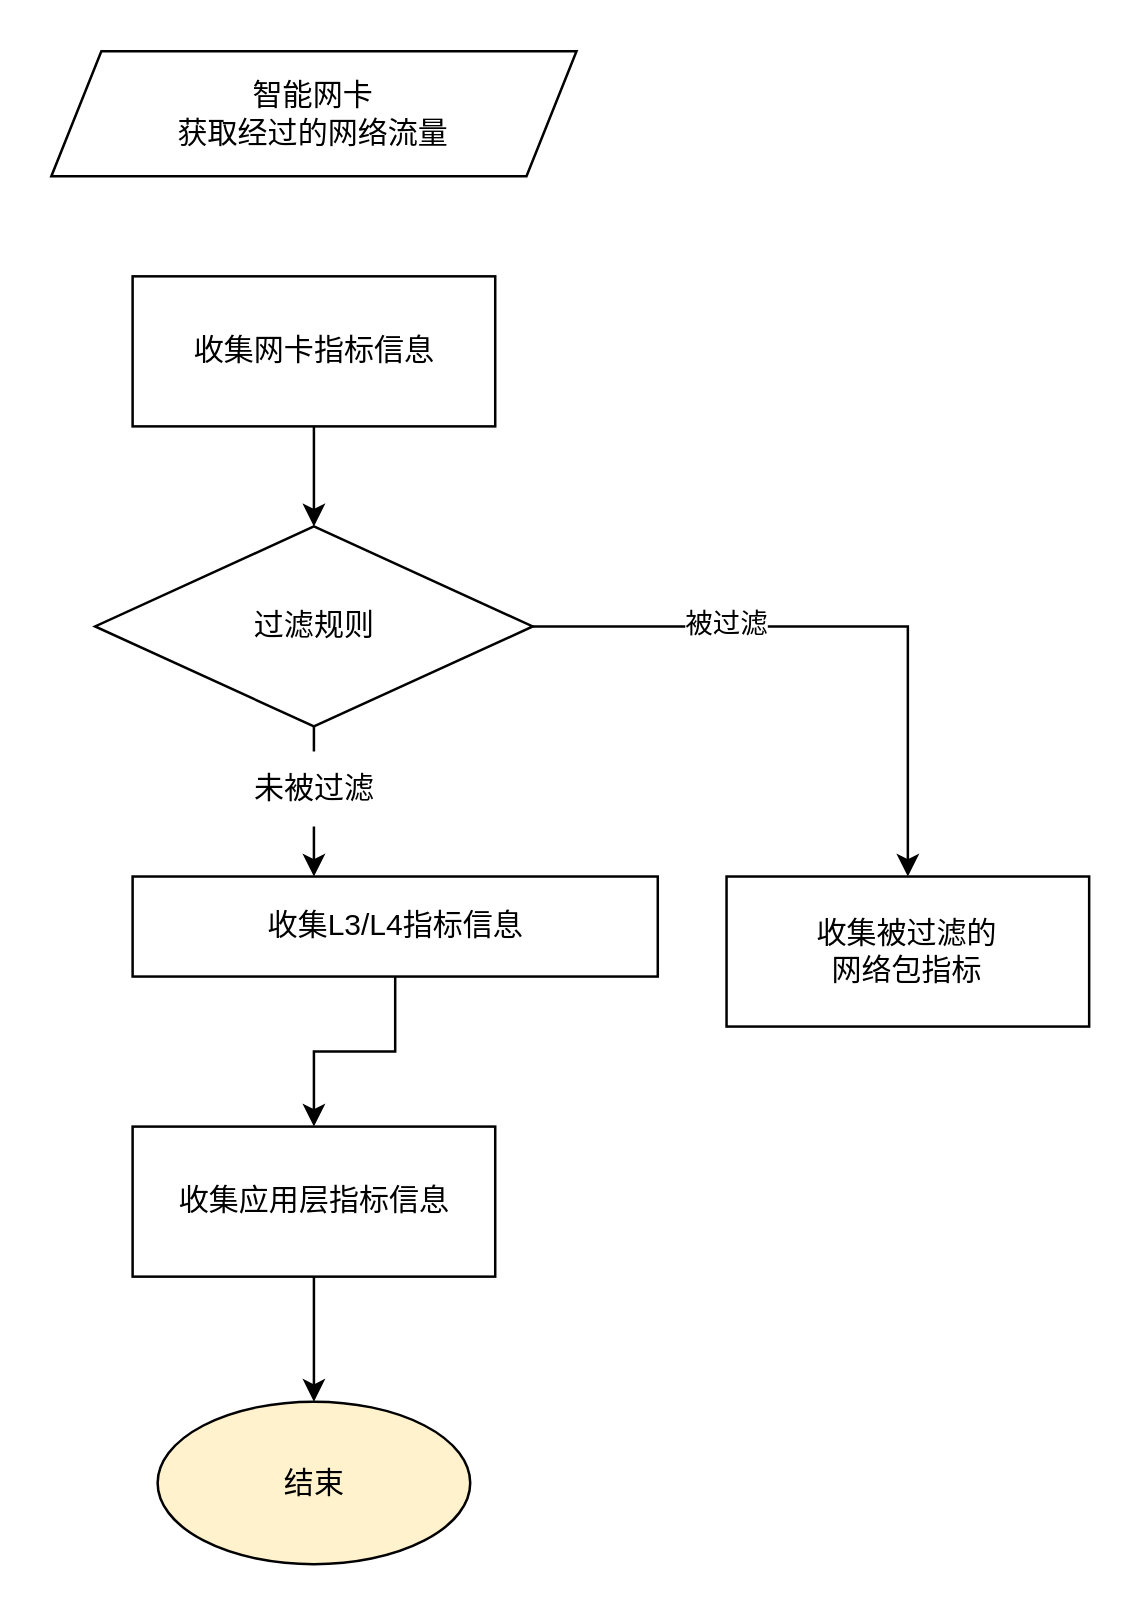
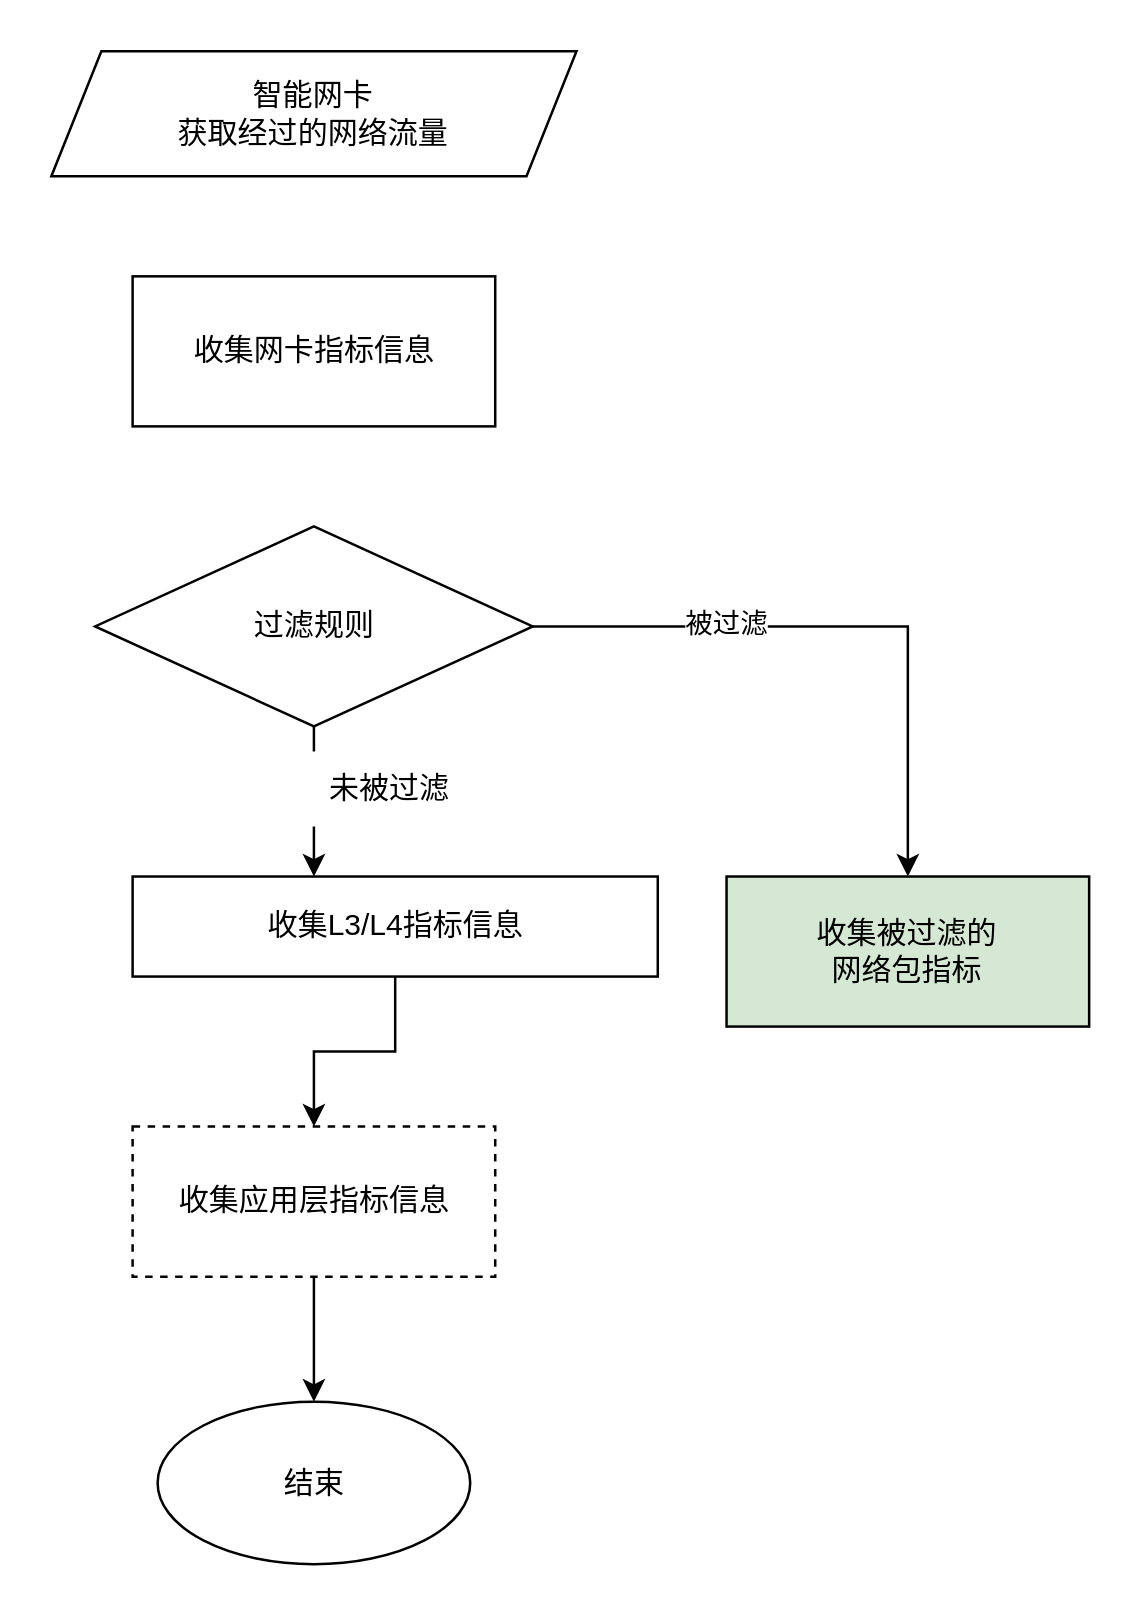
edge "收集网卡指标信息" -> "过滤规则": removed
node "未被过滤": moved (314, 789) -> (389, 789)
node "收集被过滤的 网络包指标": fillcolor #ffffff -> #d5e8d4
node "收集应用层指标信息": style solid -> dashed
node "结束": fillcolor #fff2cc -> #ffffff
